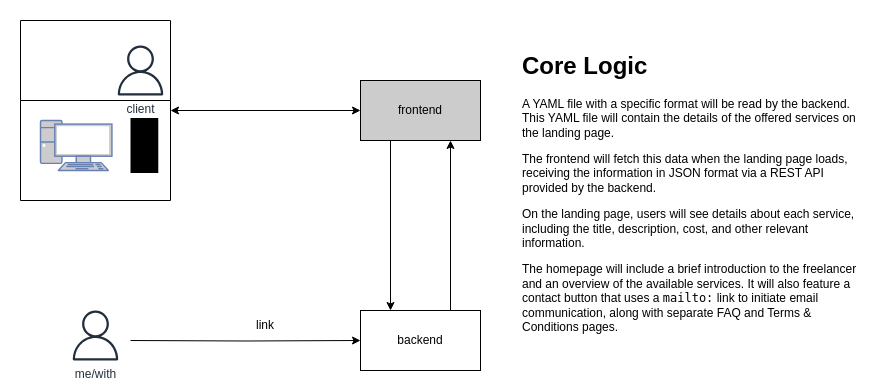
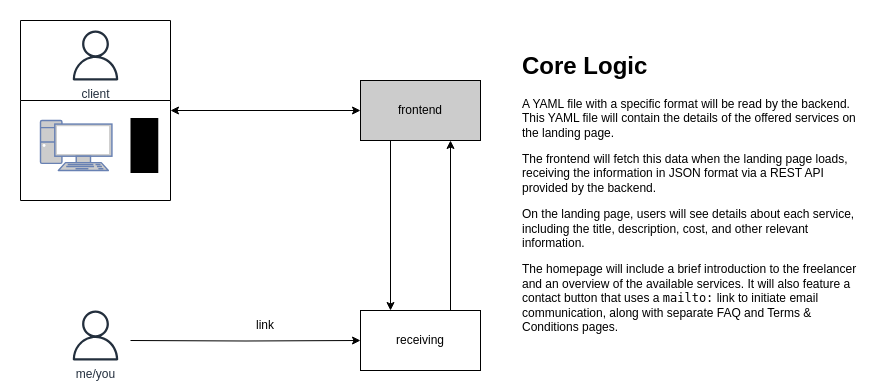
node "client": moved (141, 71) -> (96, 56)
node "backend": label "backend" -> "receiving"
node "me/with": label "me/with" -> "me/you"
